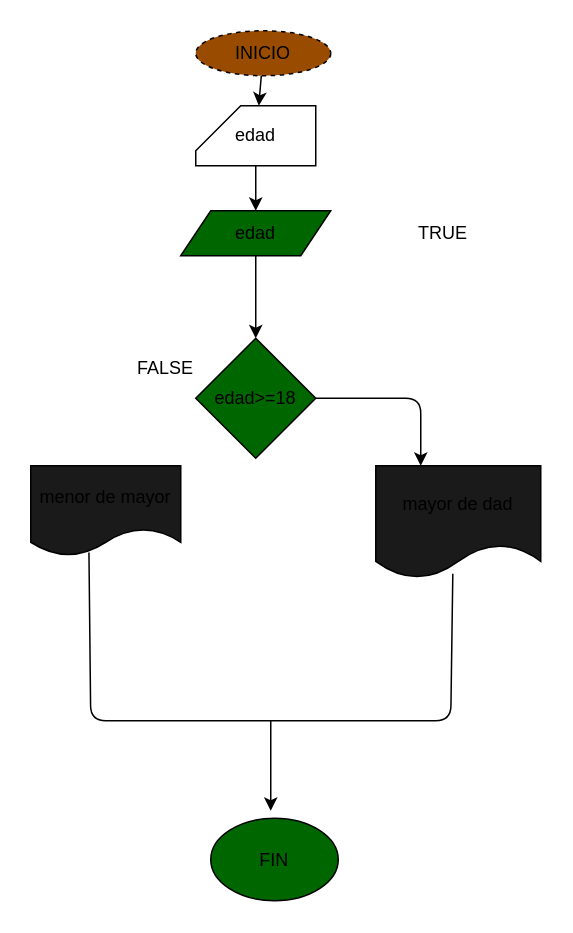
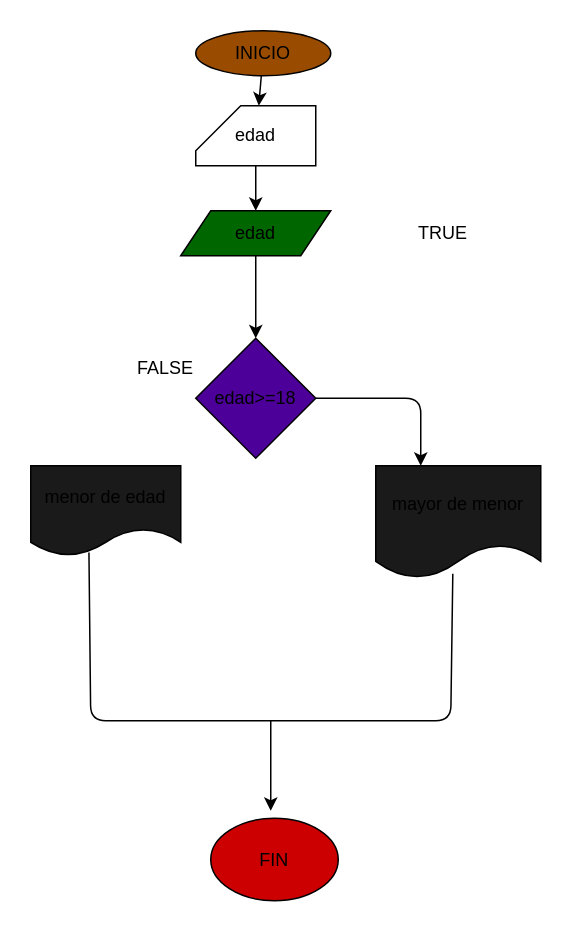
node "INICIO": style dashed -> solid
node "edad>=18": fillcolor #006600 -> #4c0099
node "menor de mayor": label "menor de mayor" -> "menor de edad"
node "mayor de dad": label "mayor de dad" -> "mayor de menor"
node "FIN": fillcolor #006600 -> #cc0000
